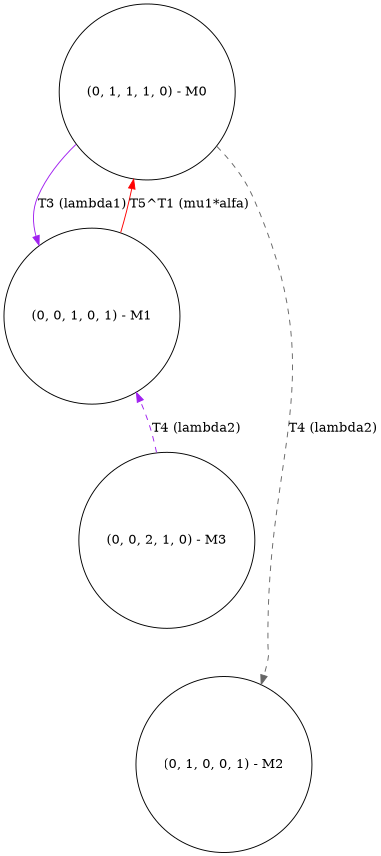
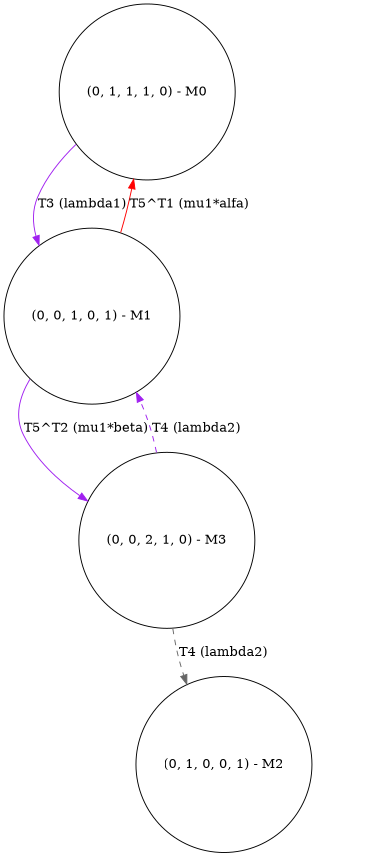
edge "(0, 1, 1, 1, 0) - M0" -> "(0, 1, 0, 0, 1) - M2": now "(0, 0, 2, 1, 0) - M3" -> "(0, 1, 0, 0, 1) - M2"
edge "(0, 0, 1, 0, 1) - M1" -> "(0, 0, 2, 1, 0) - M3": added, label "T5^T2 (mu1*beta)"
